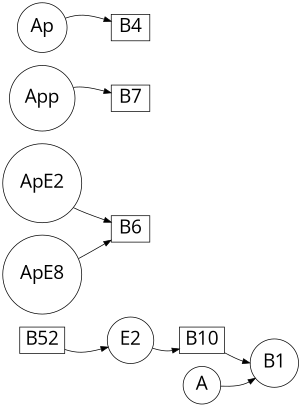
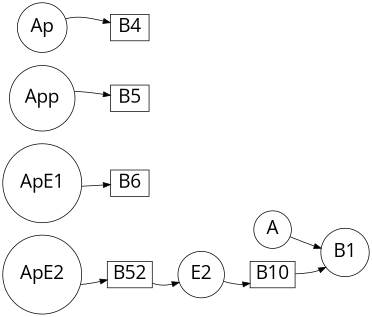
node "B7": label "B7" -> "B5"
edge "ApE2" -> "B6": now "ApE2" -> "B52"
node "ApE8": label "ApE8" -> "ApE1"
